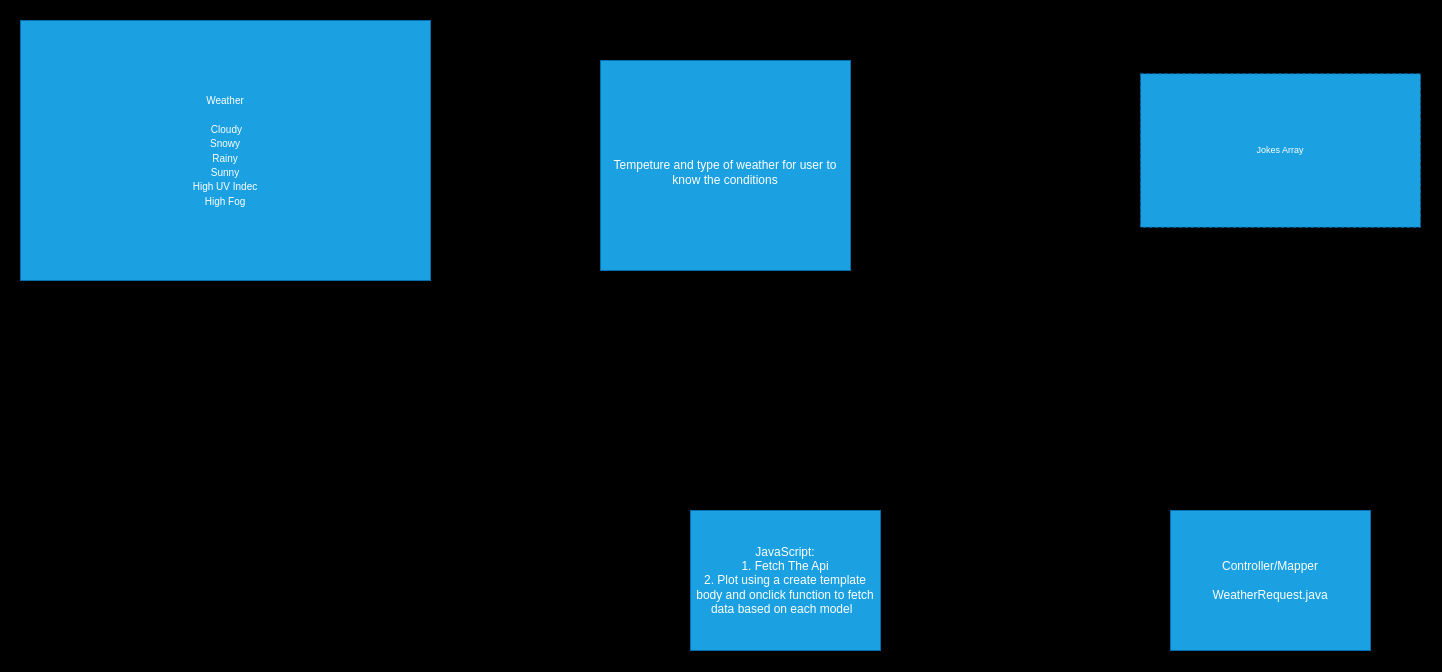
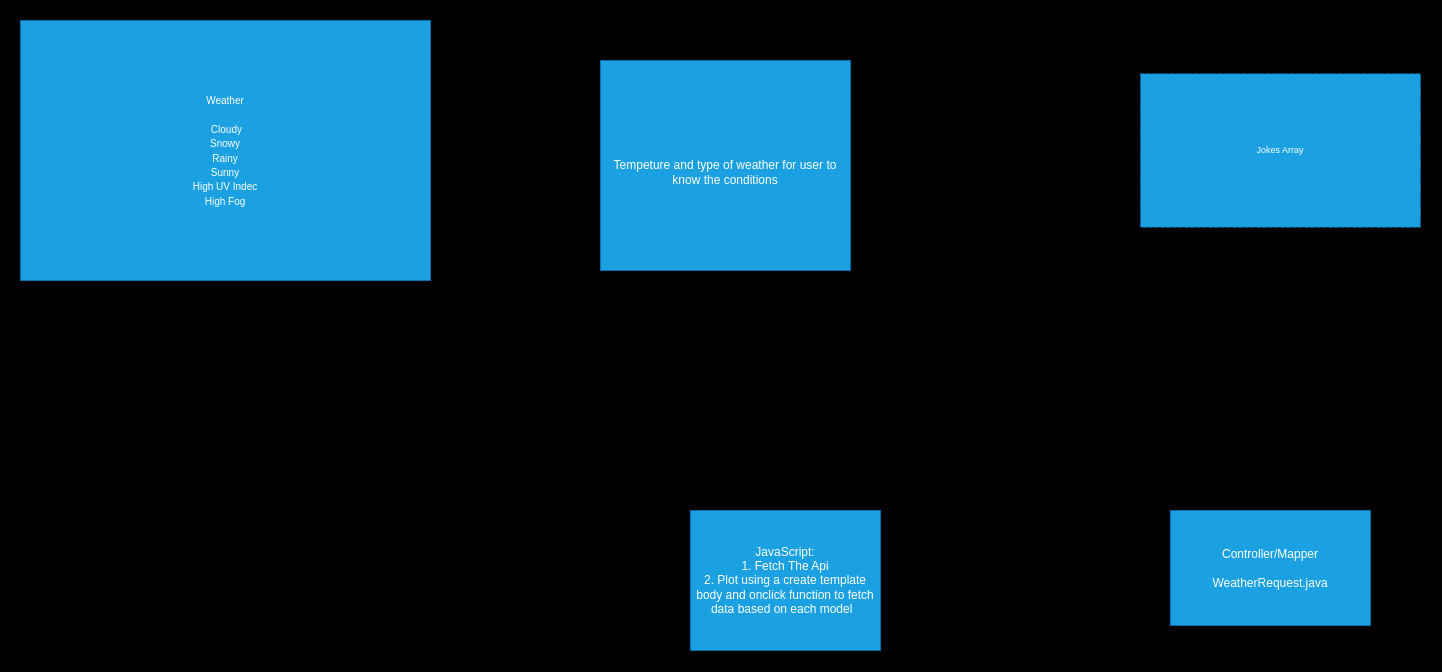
node "Controller/Mapper WeatherRequest.java": size 200x140 -> 200x115
